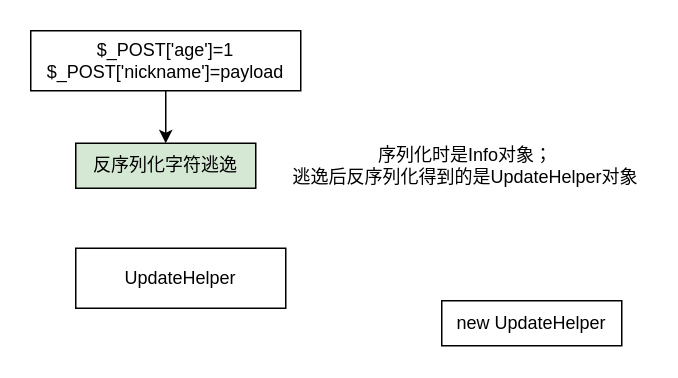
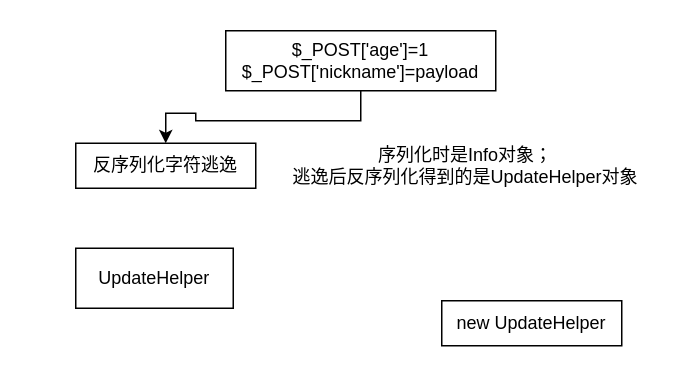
node "$_POST['age']=1 $_POST['nickname']=payload": moved (166, 61) -> (361, 61)
node "反序列化字符逃逸": fillcolor #d5e8d4 -> #ffffff
node "UpdateHelper": size 210x60 -> 158x60
